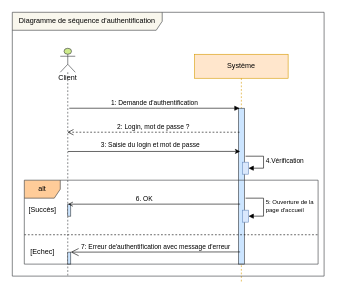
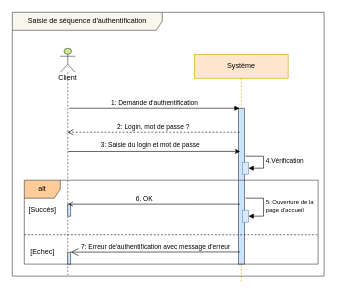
node "Diagramme de séquence d'authentification": label "Diagramme de séquence d'authentification" -> "Saisie de séquence d'authentification"
